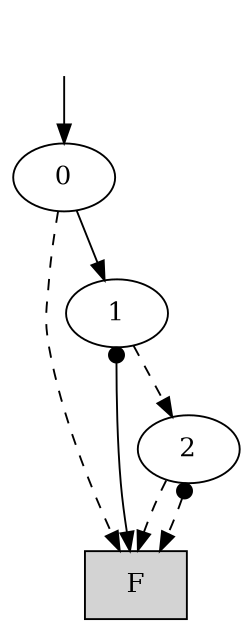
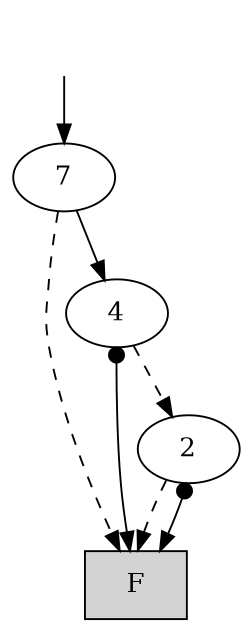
node "0": label "0" -> "7"
node "1": label "1" -> "4"
edge "2" -- "F": style dashed -> solid
